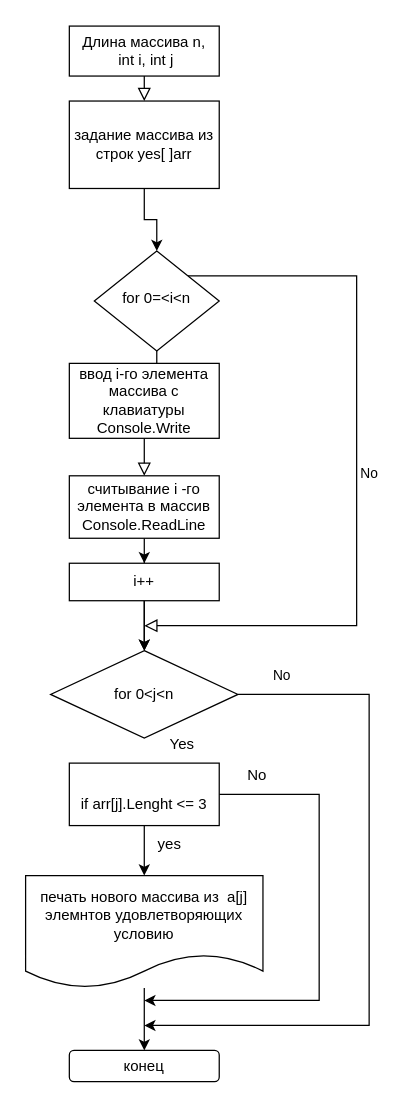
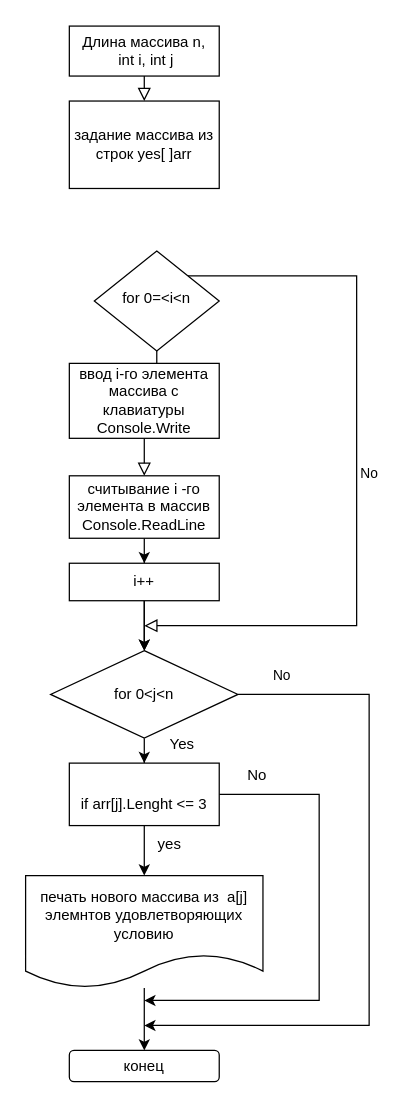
edge "задание массива из строк yes[ ]arr" -> "for 0=<i<n": removed
edge "for 0<j<n" -> "if arr[j].Lenght <= 3": added
